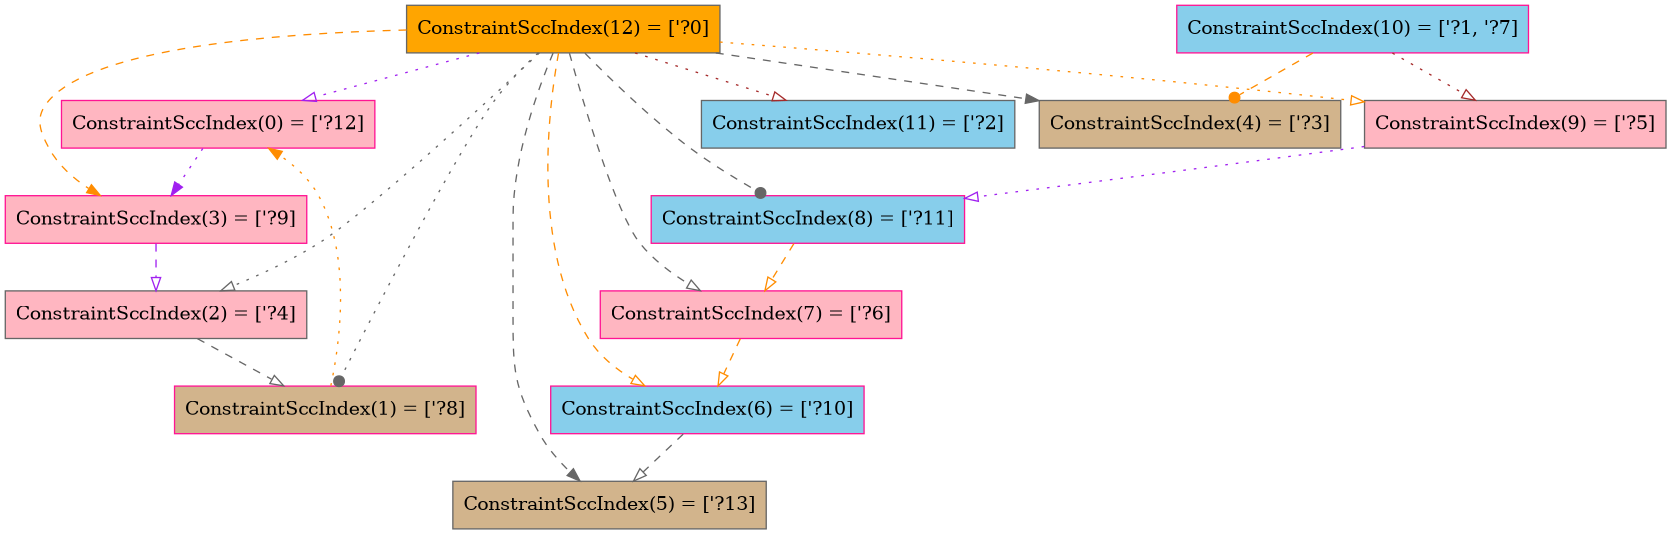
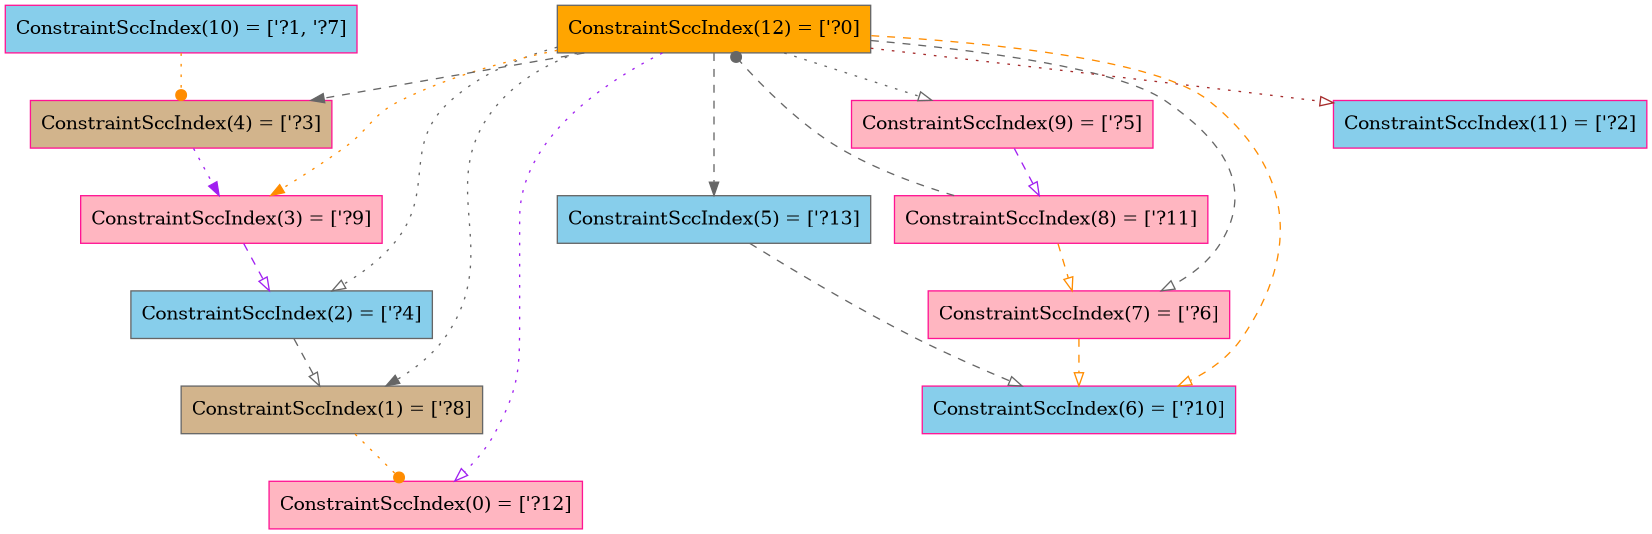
edge "ConstraintSccIndex(12) = ['?0]" -> "ConstraintSccIndex(3) = ['?9]": style dashed -> dotted
edge "ConstraintSccIndex(12) = ['?0]" -> "ConstraintSccIndex(9) = ['?5]": color darkorange -> gray40
edge "ConstraintSccIndex(10) = ['?1, '?7]" -> "ConstraintSccIndex(9) = ['?5]": removed
edge "ConstraintSccIndex(10) = ['?1, '?7]" -> "ConstraintSccIndex(4) = ['?3]": style dashed -> dotted
node "ConstraintSccIndex(11) = ['?2]": color gray40 -> deeppink
node "ConstraintSccIndex(4) = ['?3]": color gray40 -> deeppink
node "ConstraintSccIndex(9) = ['?5]": color gray40 -> deeppink
edge "ConstraintSccIndex(12) = ['?0]" -> "ConstraintSccIndex(8) = ['?11]": reversed
edge "ConstraintSccIndex(0) = ['?12]" -> "ConstraintSccIndex(3) = ['?9]": now "ConstraintSccIndex(4) = ['?3]" -> "ConstraintSccIndex(3) = ['?9]"
edge "ConstraintSccIndex(9) = ['?5]" -> "ConstraintSccIndex(8) = ['?11]": style dotted -> dashed
edge "ConstraintSccIndex(12) = ['?0]" -> "ConstraintSccIndex(1) = ['?8]": arrowhead dot -> normal
node "ConstraintSccIndex(8) = ['?11]": fillcolor skyblue -> lightpink
edge "ConstraintSccIndex(1) = ['?8]" -> "ConstraintSccIndex(0) = ['?12]": arrowhead normal -> dot
node "ConstraintSccIndex(2) = ['?4]": fillcolor lightpink -> skyblue
node "ConstraintSccIndex(1) = ['?8]": color deeppink -> gray40
edge "ConstraintSccIndex(6) = ['?10]" -> "ConstraintSccIndex(5) = ['?13]": reversed
node "ConstraintSccIndex(5) = ['?13]": fillcolor tan -> skyblue
